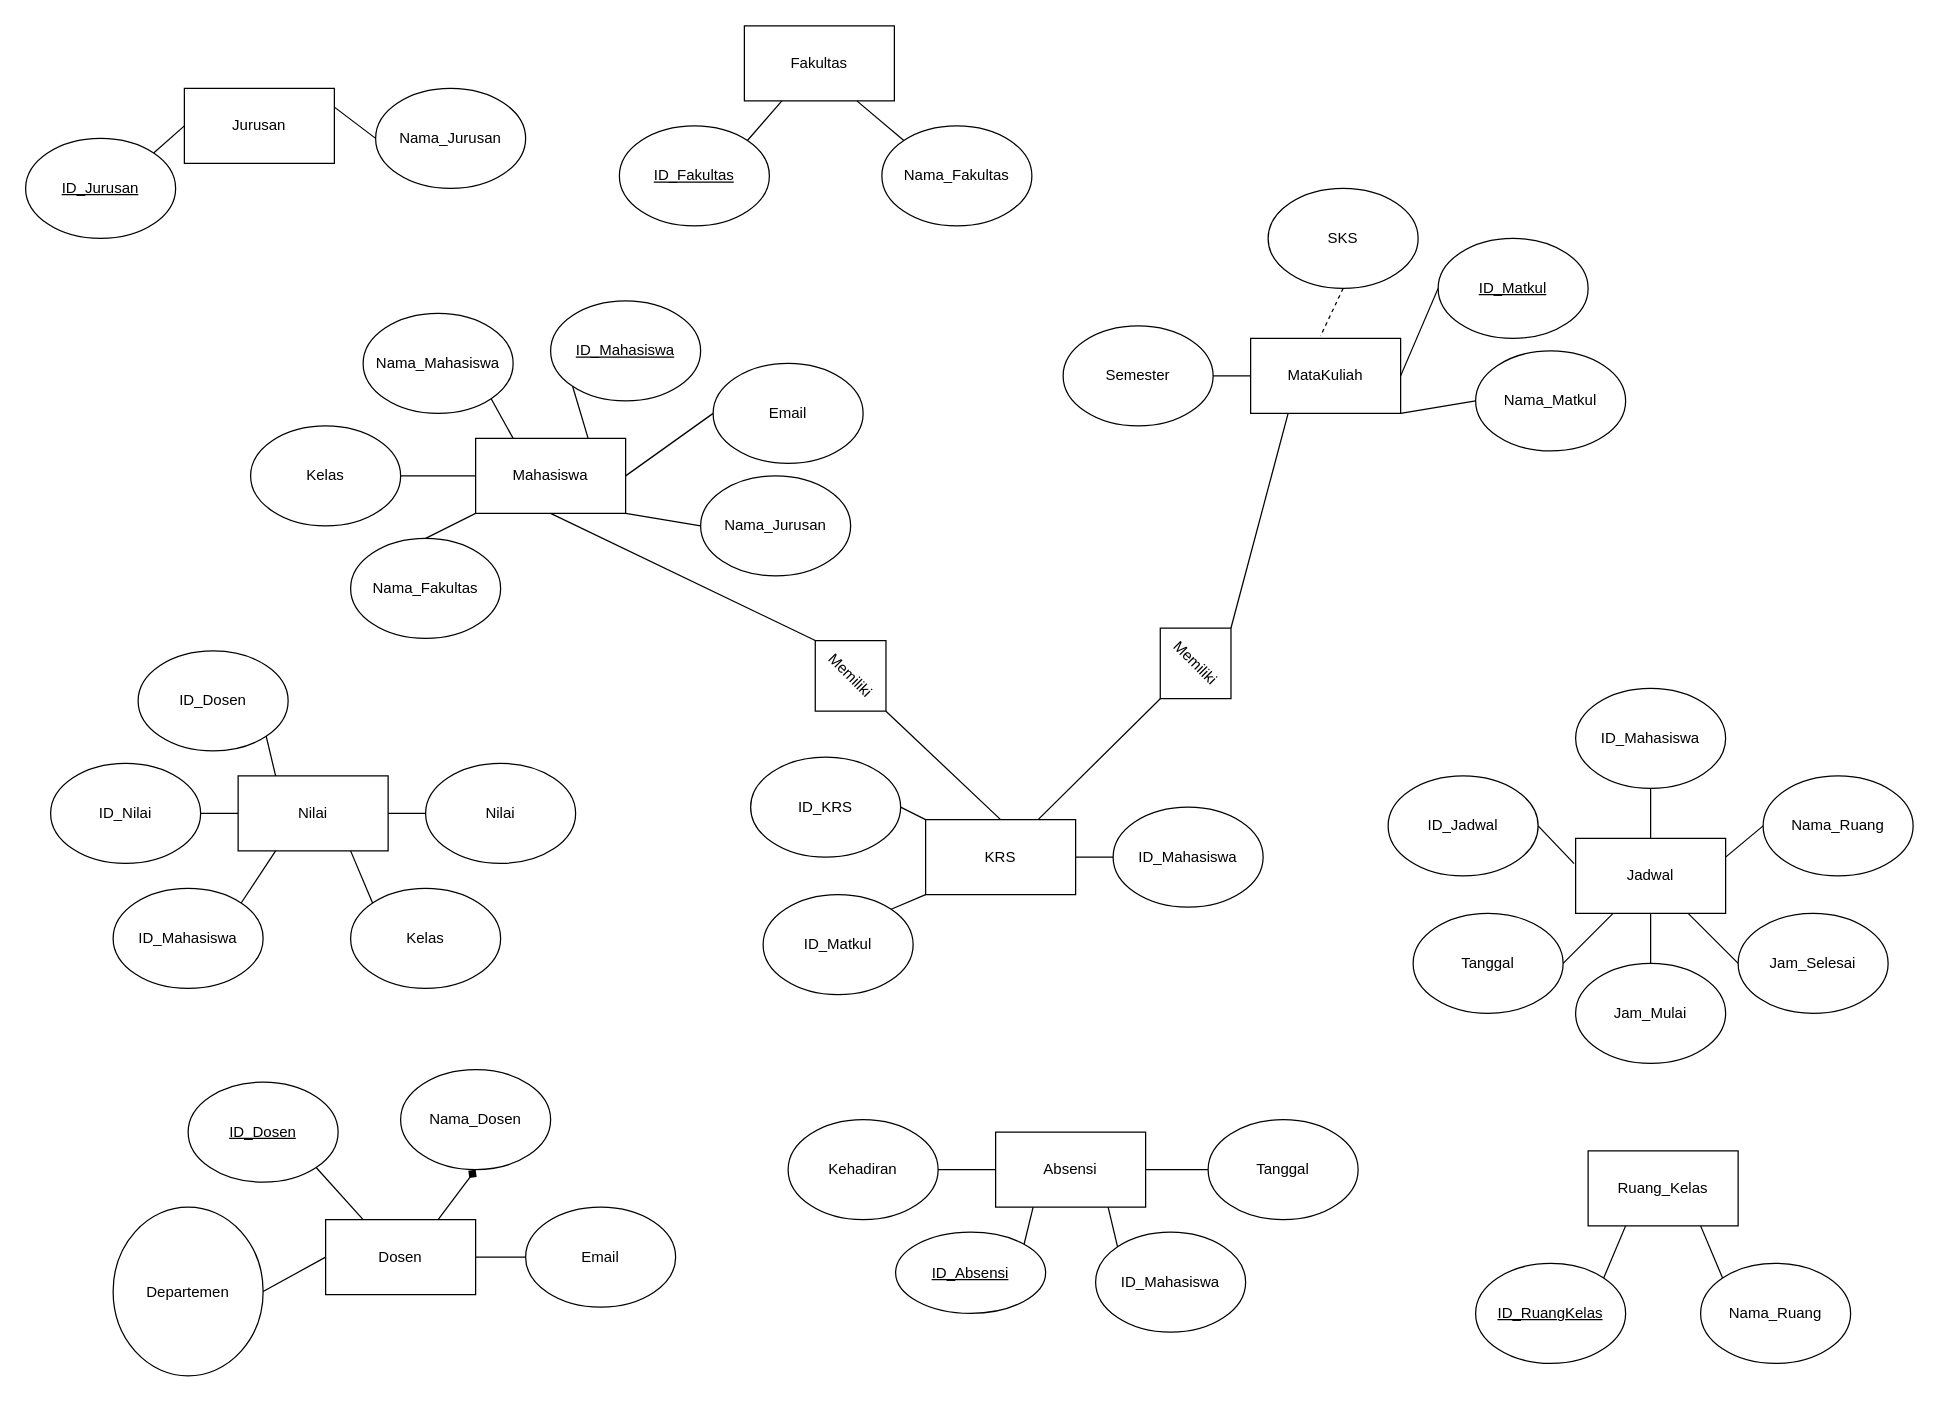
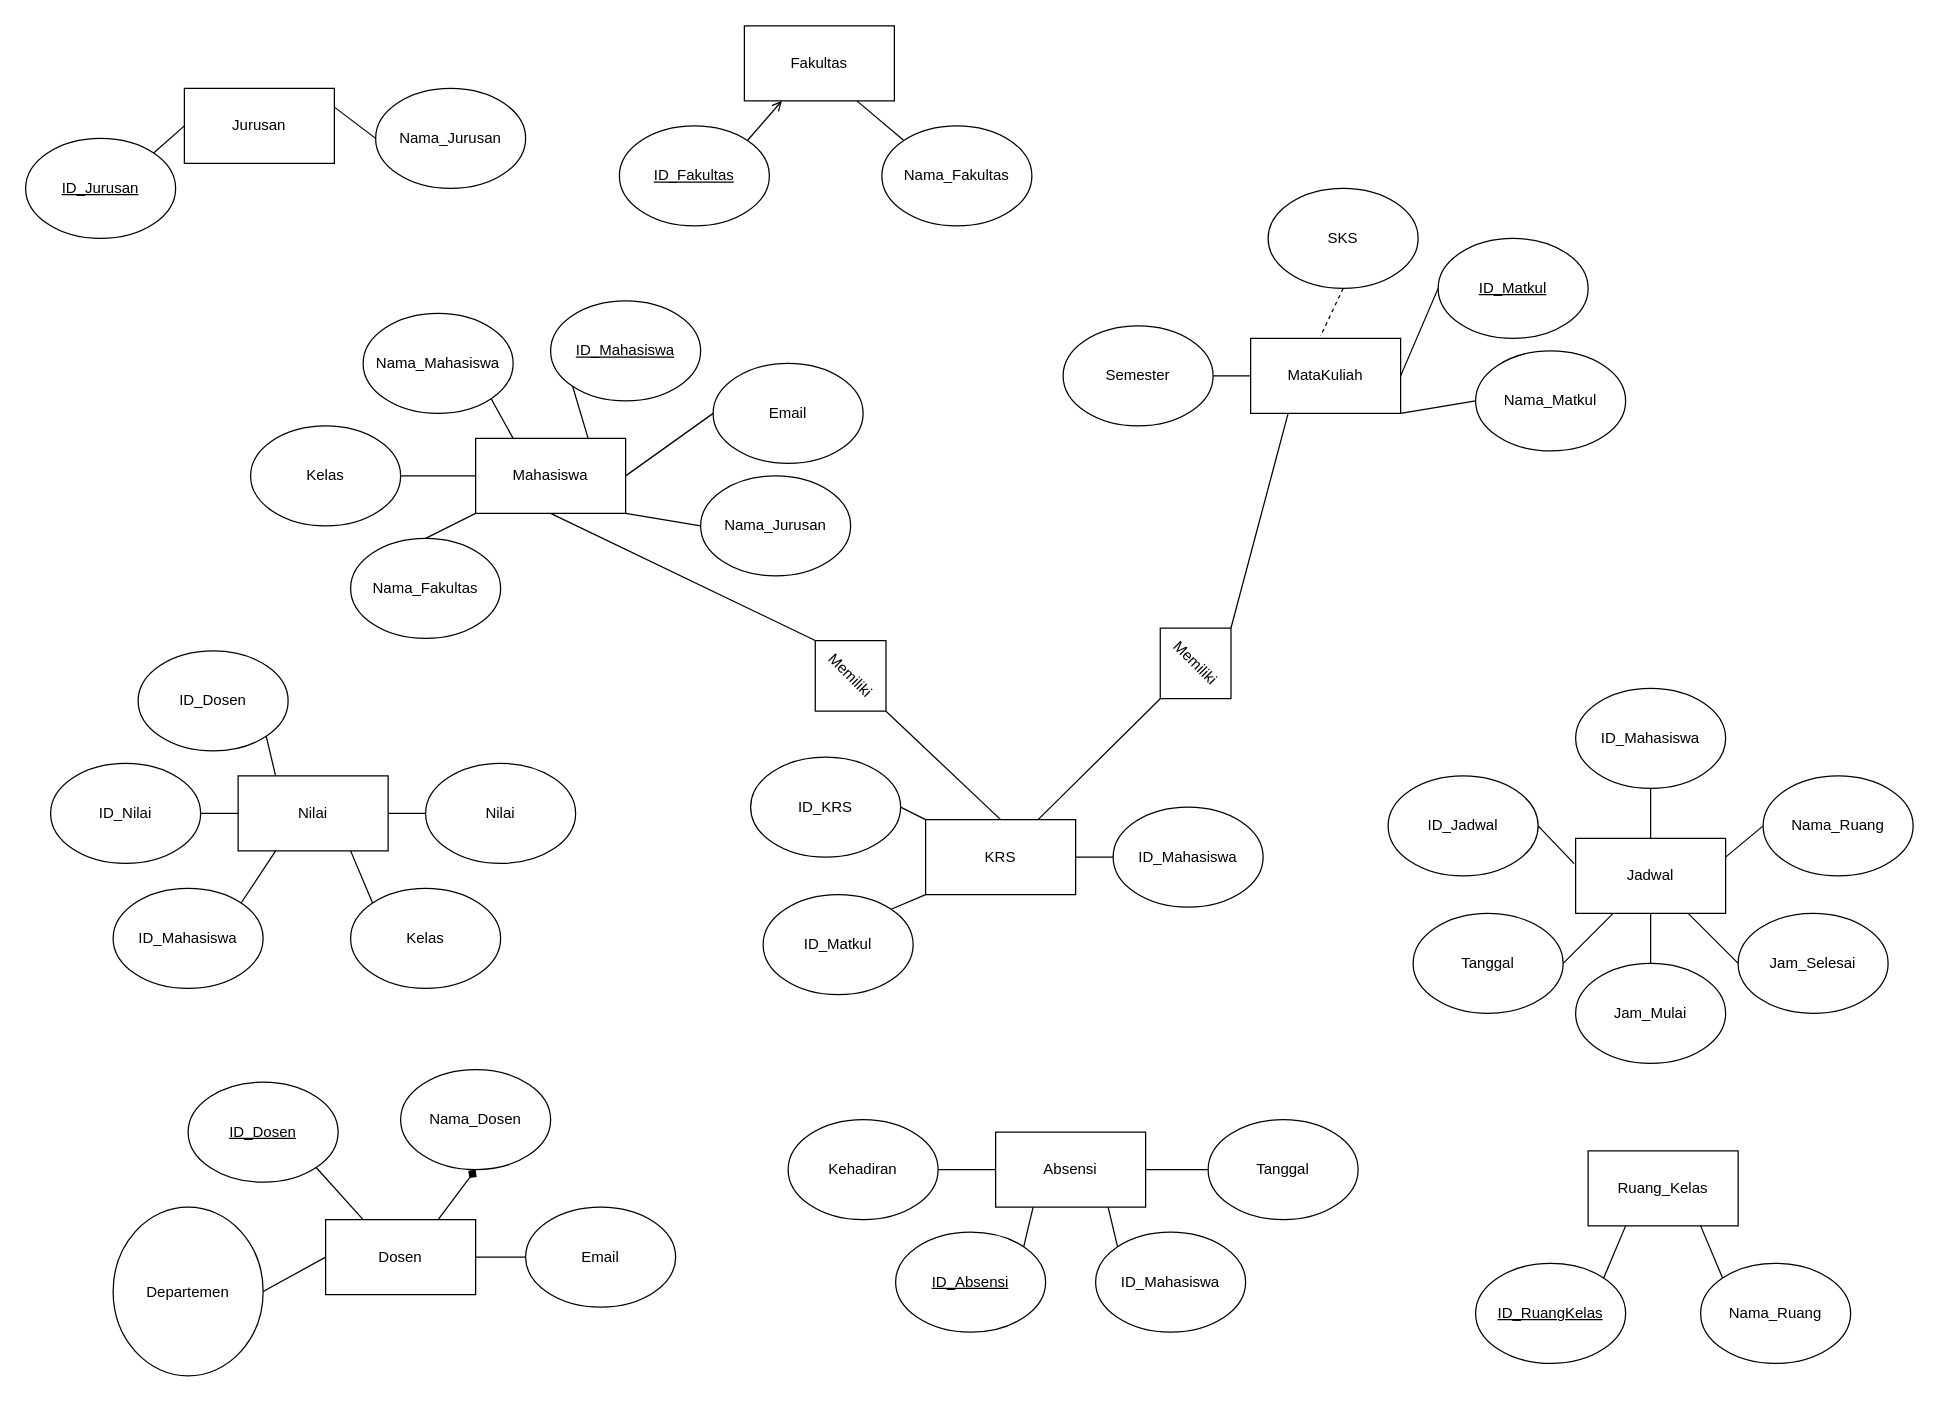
edge "Fakultas" -- "ID_Fakultas": arrowhead none -> open
node "ID_Absensi": size 150x81 -> 150x100
